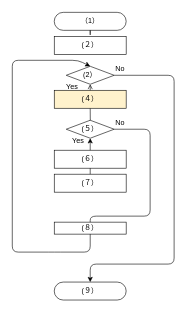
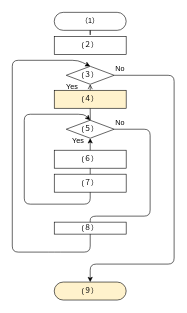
node "(2）": label "(2）" -> "(３）"
edge "(７）" -> "(５）": added
node "(９）": fillcolor #ffffff -> #fff2cc
